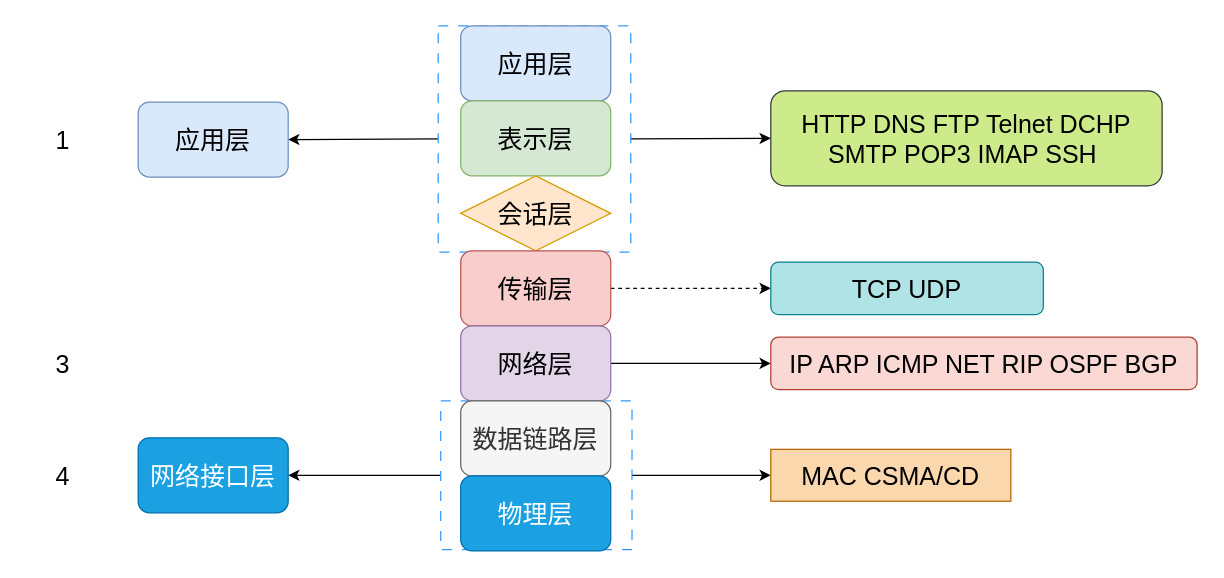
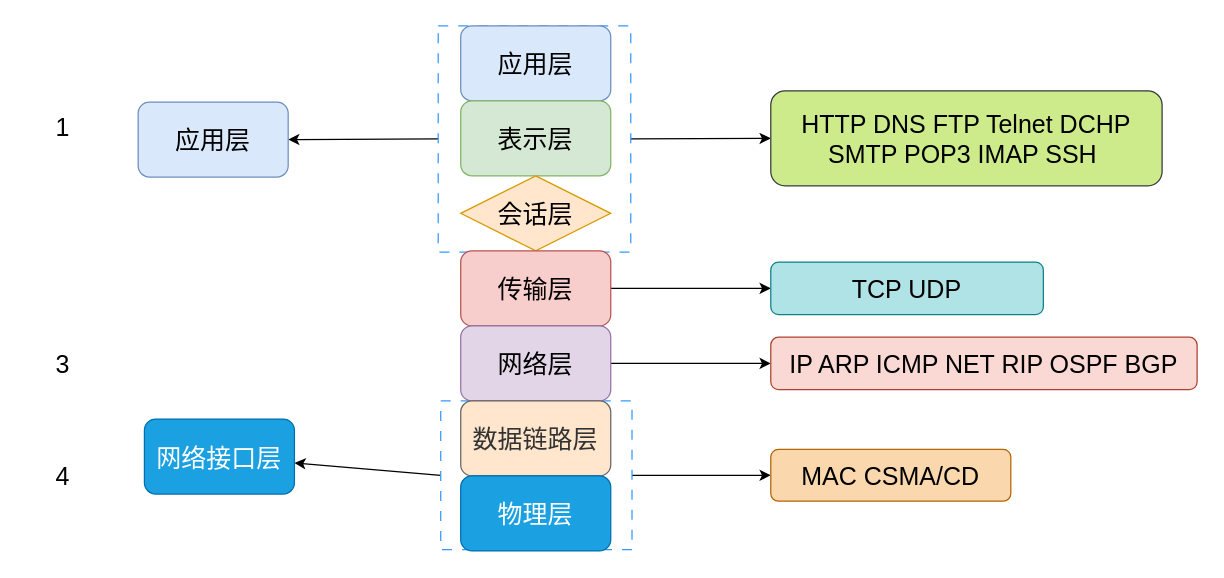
node "1": moved (63, 139) -> (63, 126)
edge "传输层" -> "TCP UDP": style dashed -> solid
node "数据链路层": fillcolor #f5f5f5 -> #ffe6cc
node "网络接口层": moved (213, 475) -> (219, 456)
node "MAC CSMA/CD": shape rectangle -> rounded rectangle
